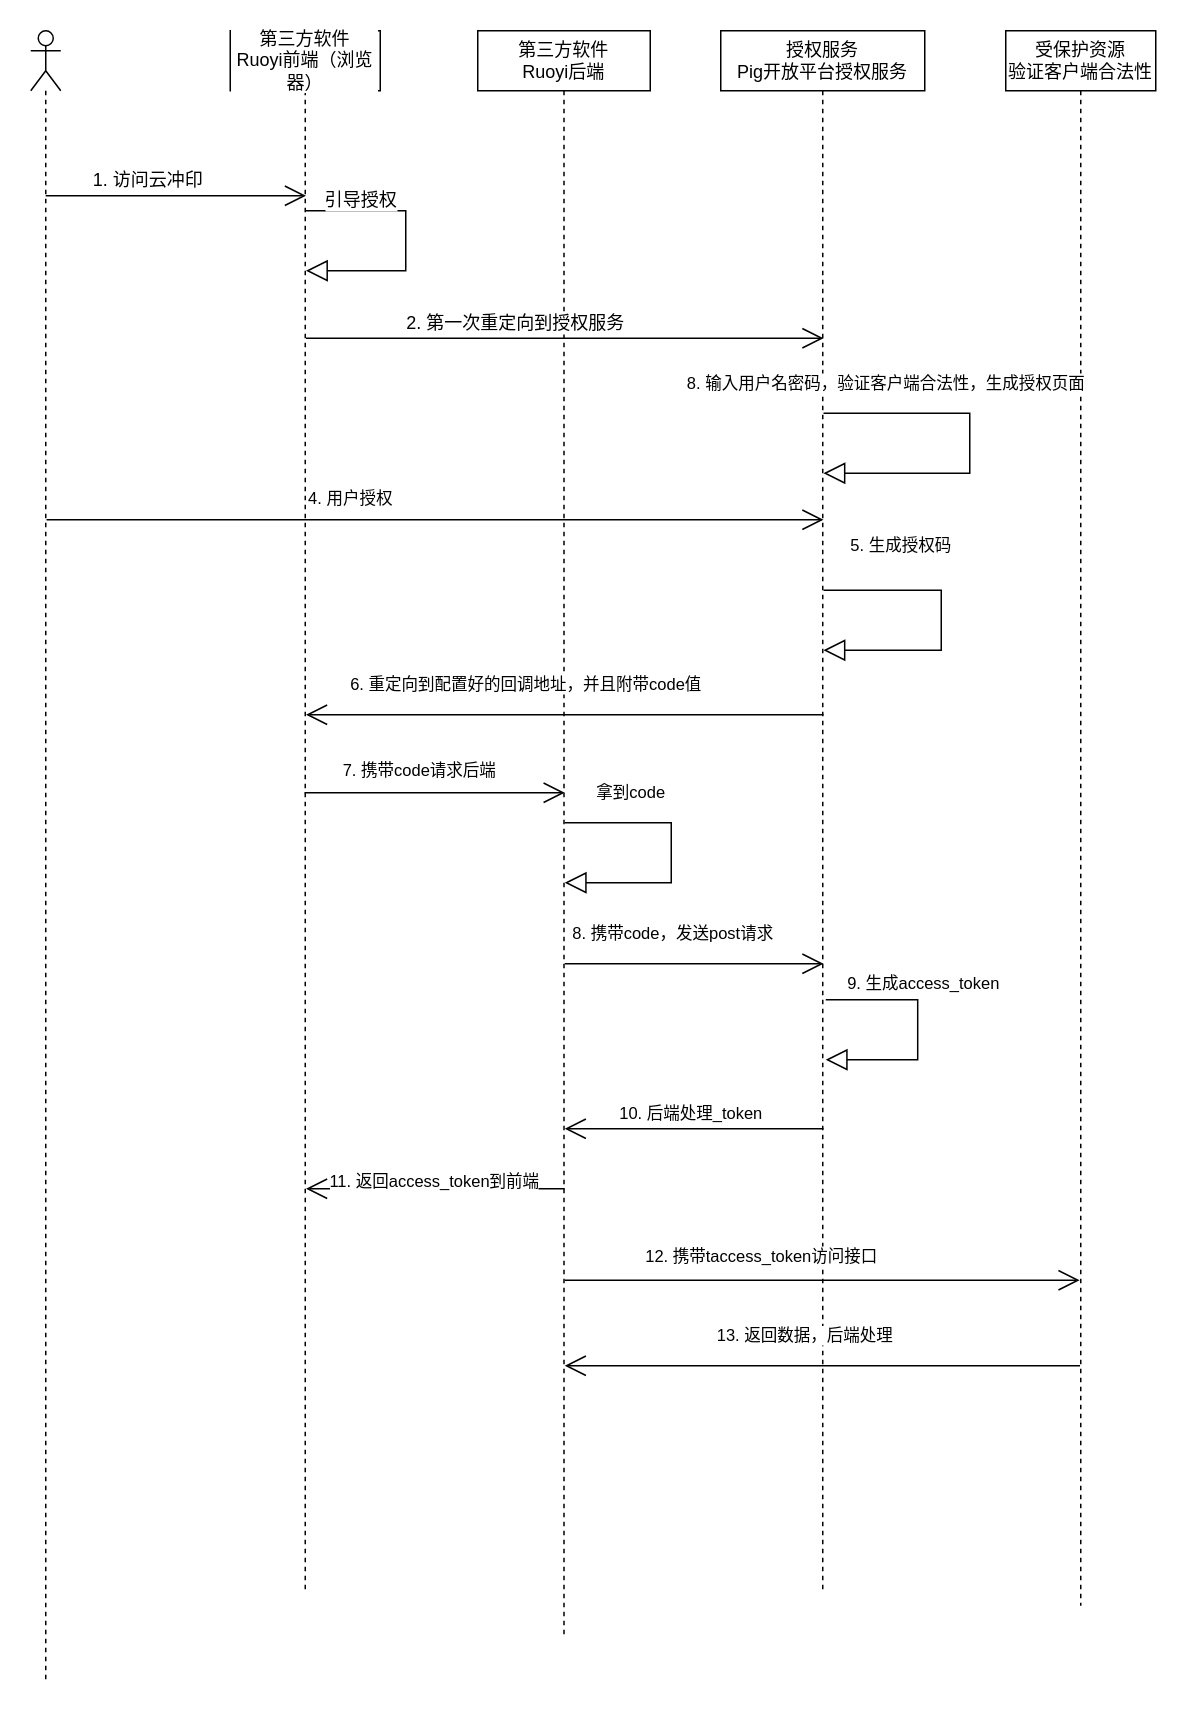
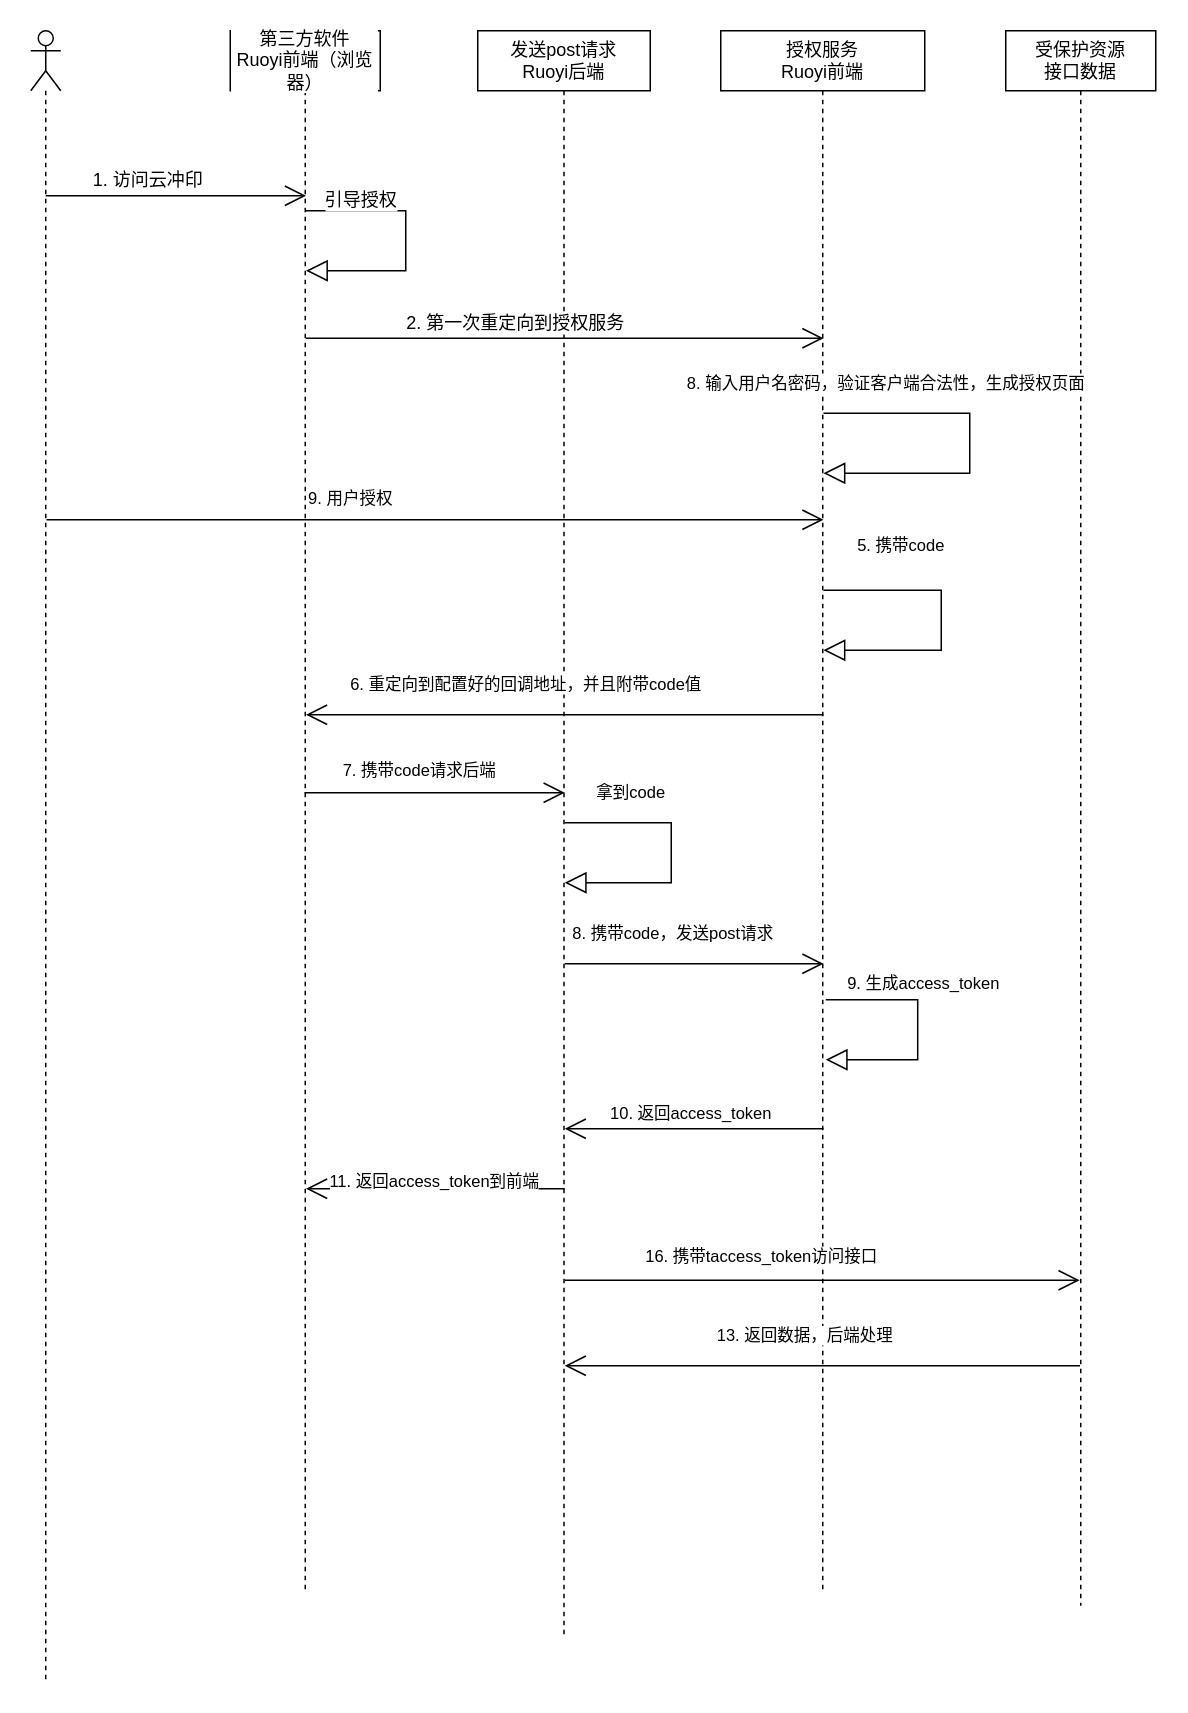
node "第三方软件 Ruoyi后端": label "第三方软件 Ruoyi后端" -> "发送post请求 Ruoyi后端"
node "授权服务 Pig开放平台授权服务": label "授权服务 Pig开放平台授权服务" -> "授权服务 Ruoyi前端"
node "受保护资源 验证客户端合法性": label "受保护资源 验证客户端合法性" -> "受保护资源 接口数据"
node "4. 用户授权": label "4. 用户授权" -> "9. 用户授权"
node "5. 生成授权码": label "5. 生成授权码" -> "5. 携带code"
node "10. 后端处理_token": label "10. 后端处理_token" -> "10. 返回access_token"
node "12. 携带taccess_token访问接口": label "12. 携带taccess_token访问接口" -> "16. 携带taccess_token访问接口"
